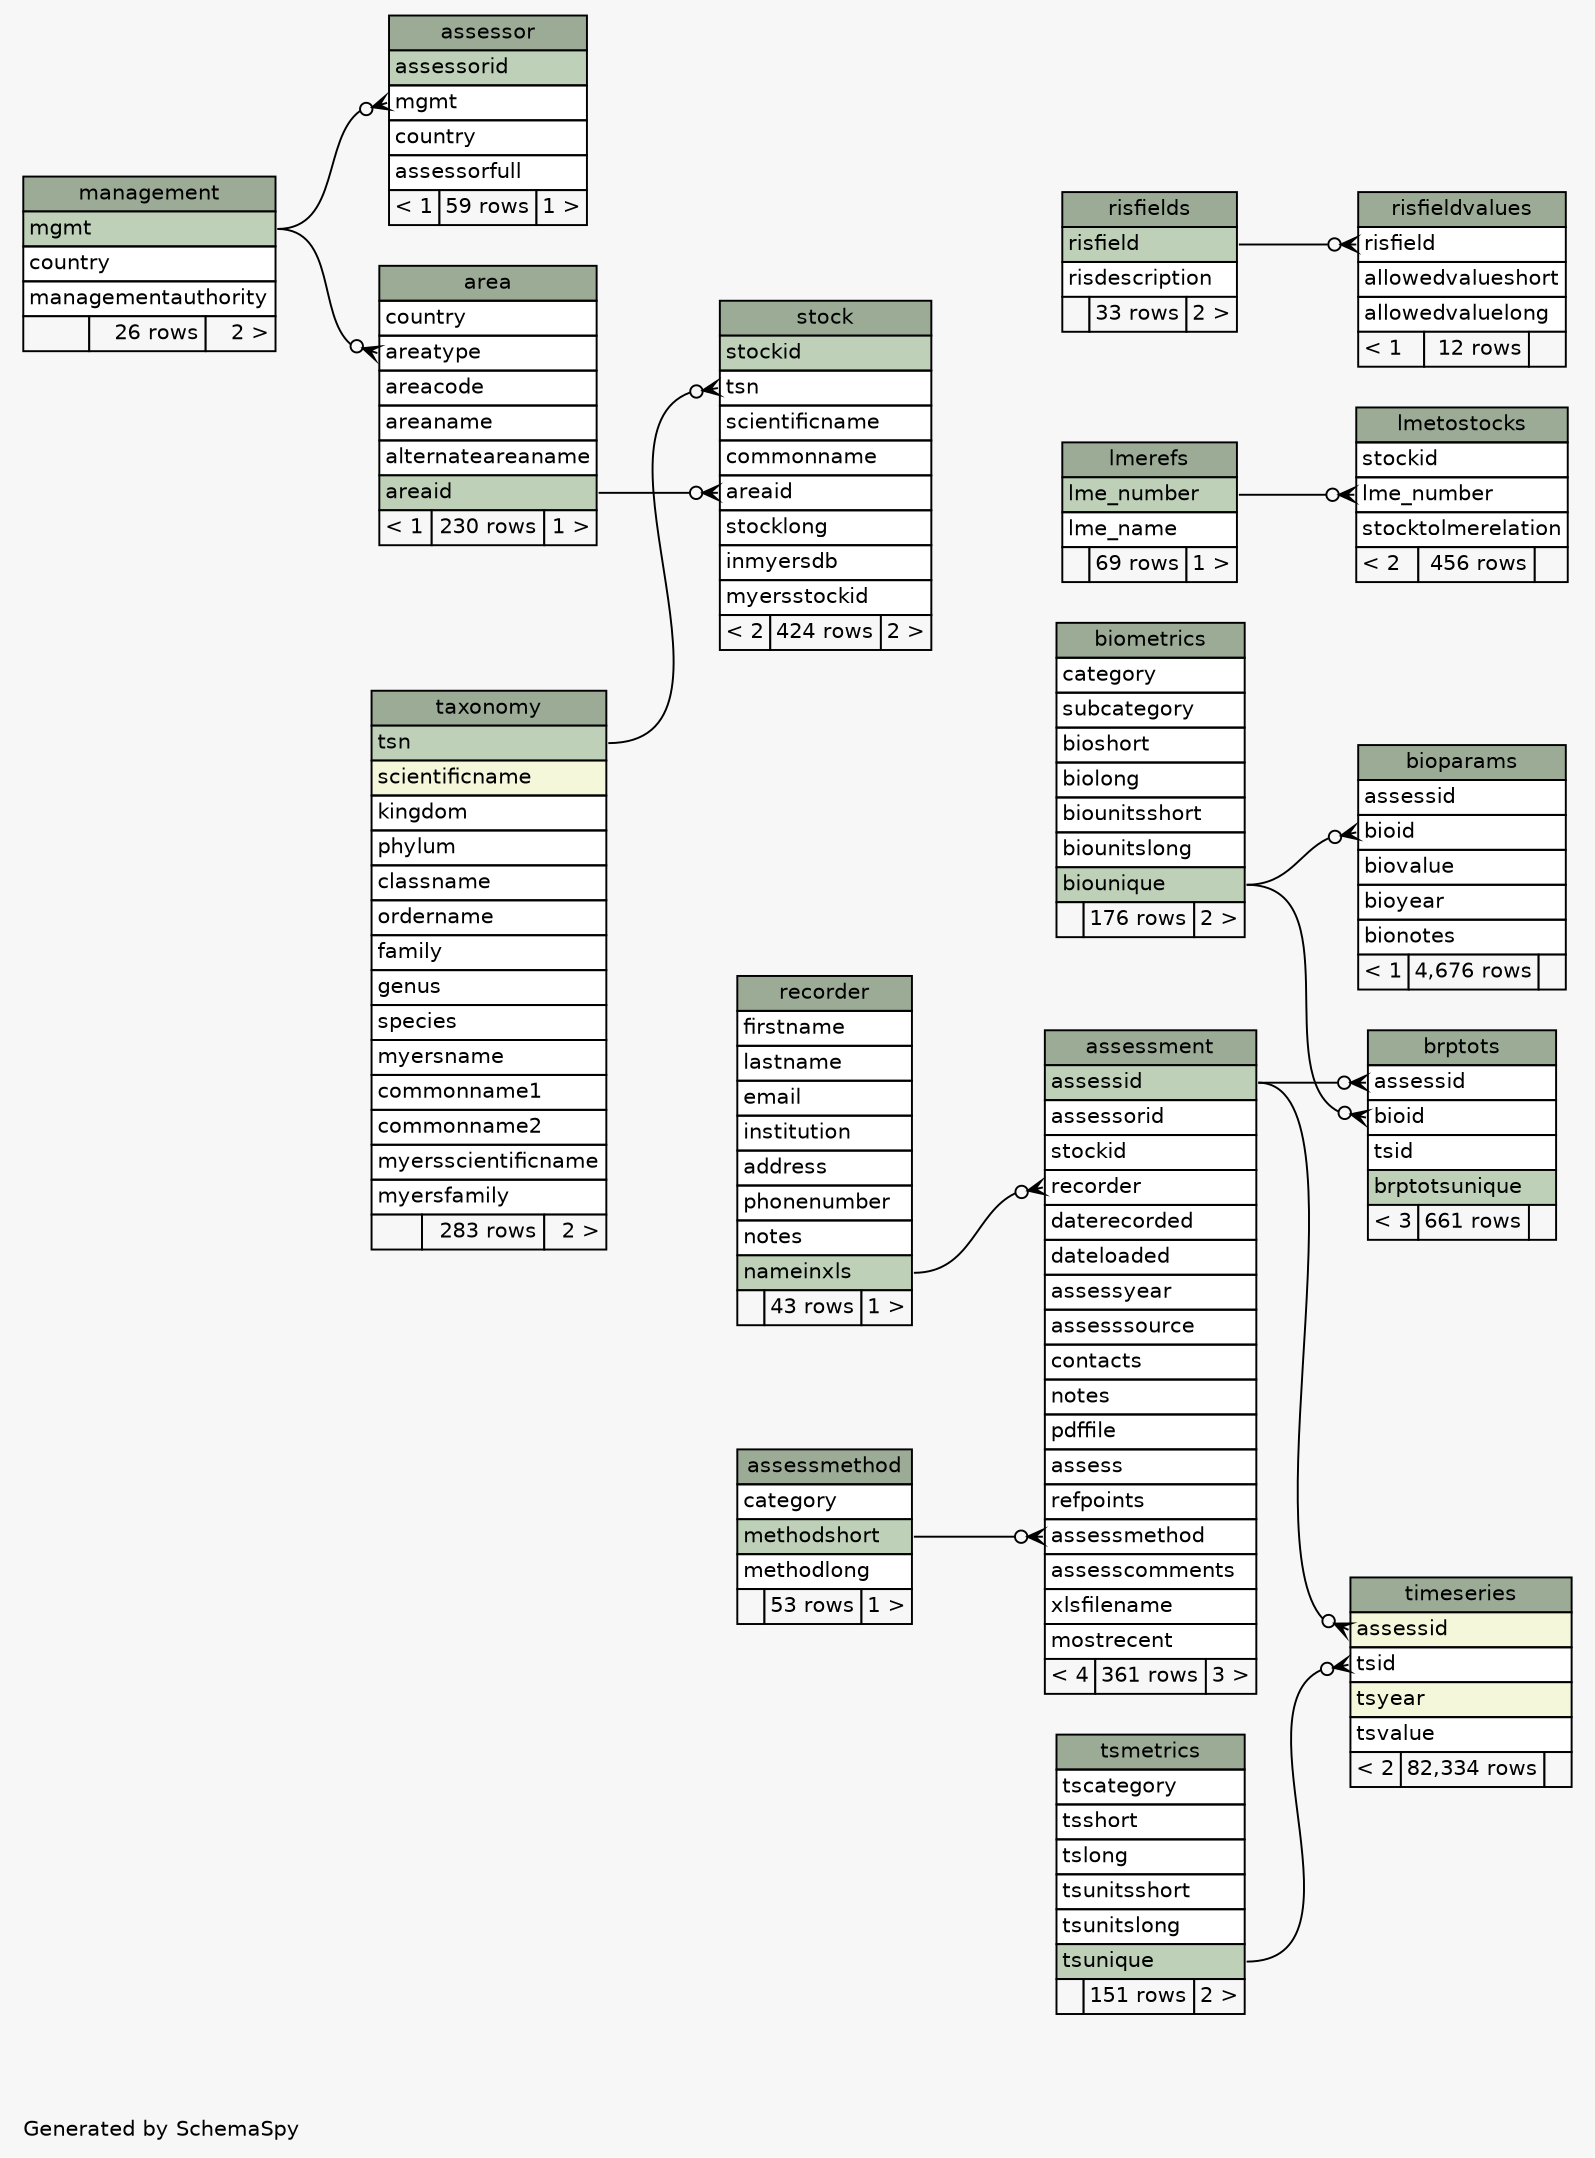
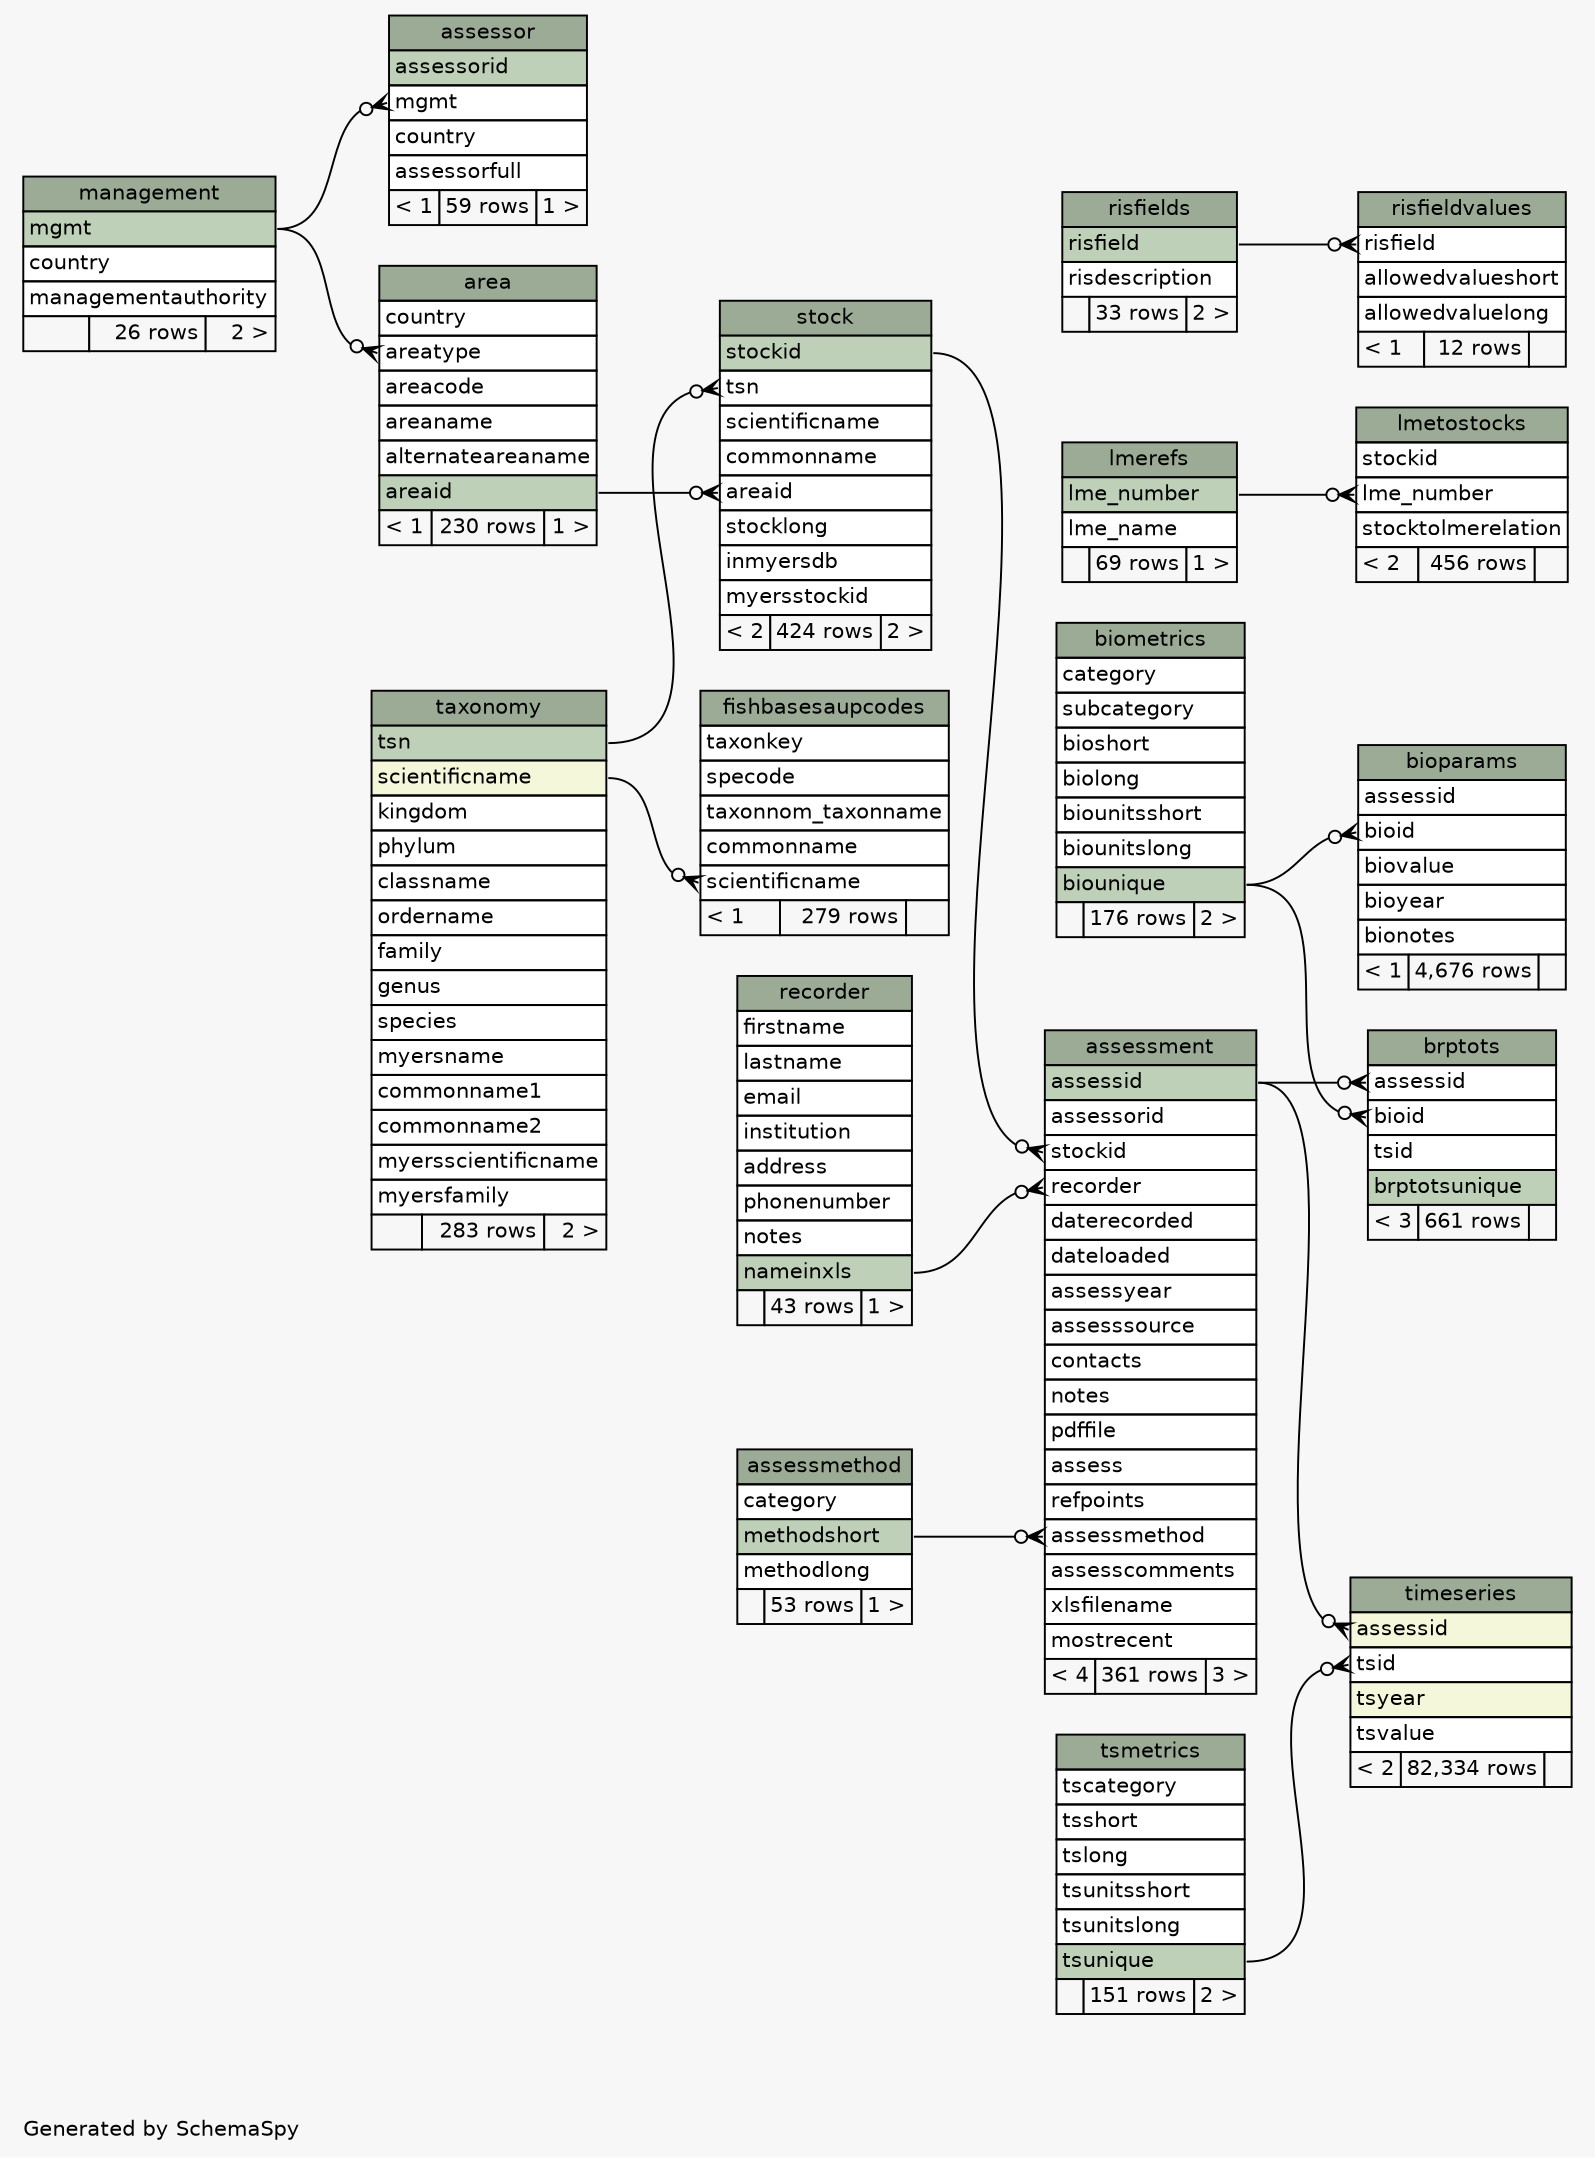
edge "stock" -> "assessment": added
node "fishbasesaupcodes": added
